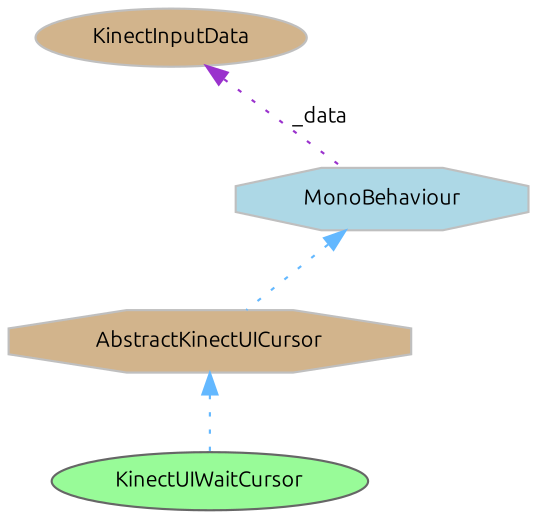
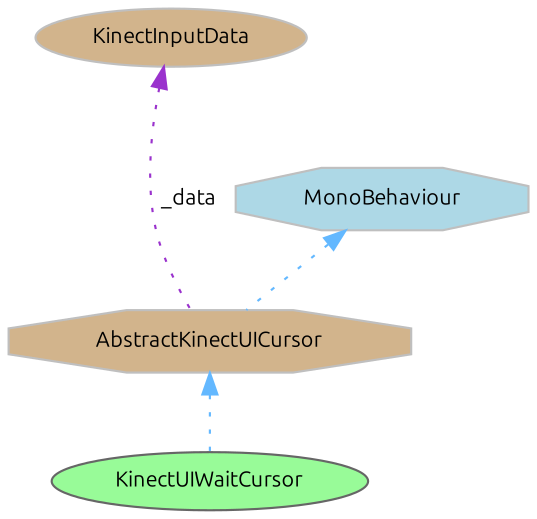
edge "MonoBehaviour" -> "KinectInputData": now "AbstractKinectUICursor" -> "KinectInputData"
